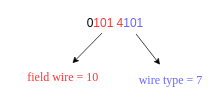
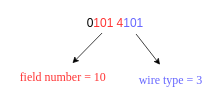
node "field wire = 10": label "field wire = 10" -> "field number = 10"
node "wire type = 7": label "wire type = 7" -> "wire type = 3"
